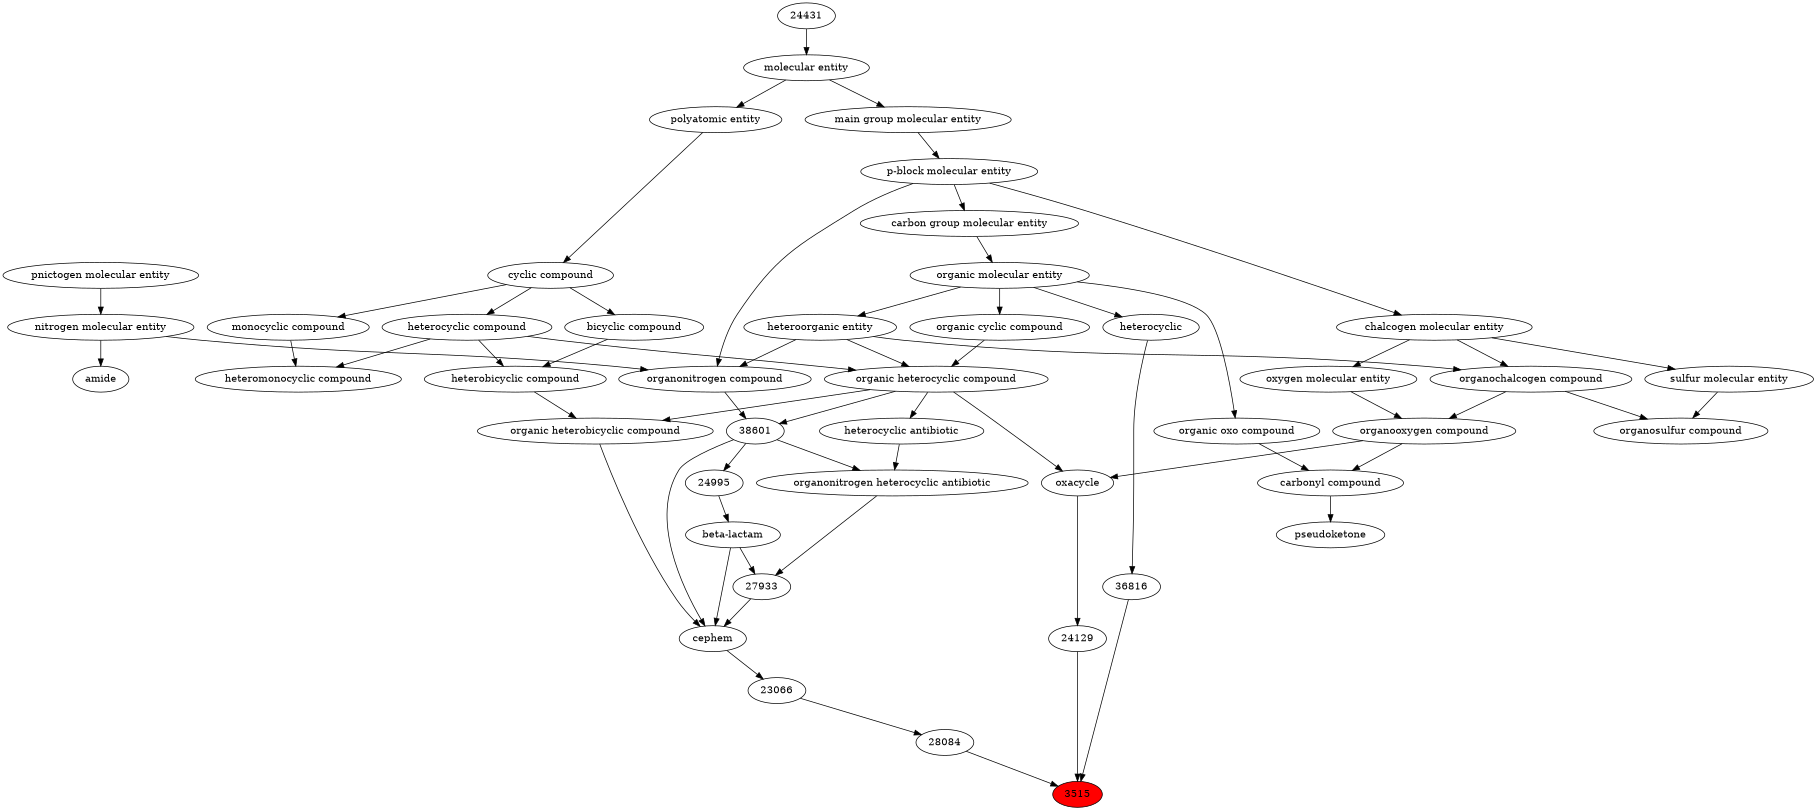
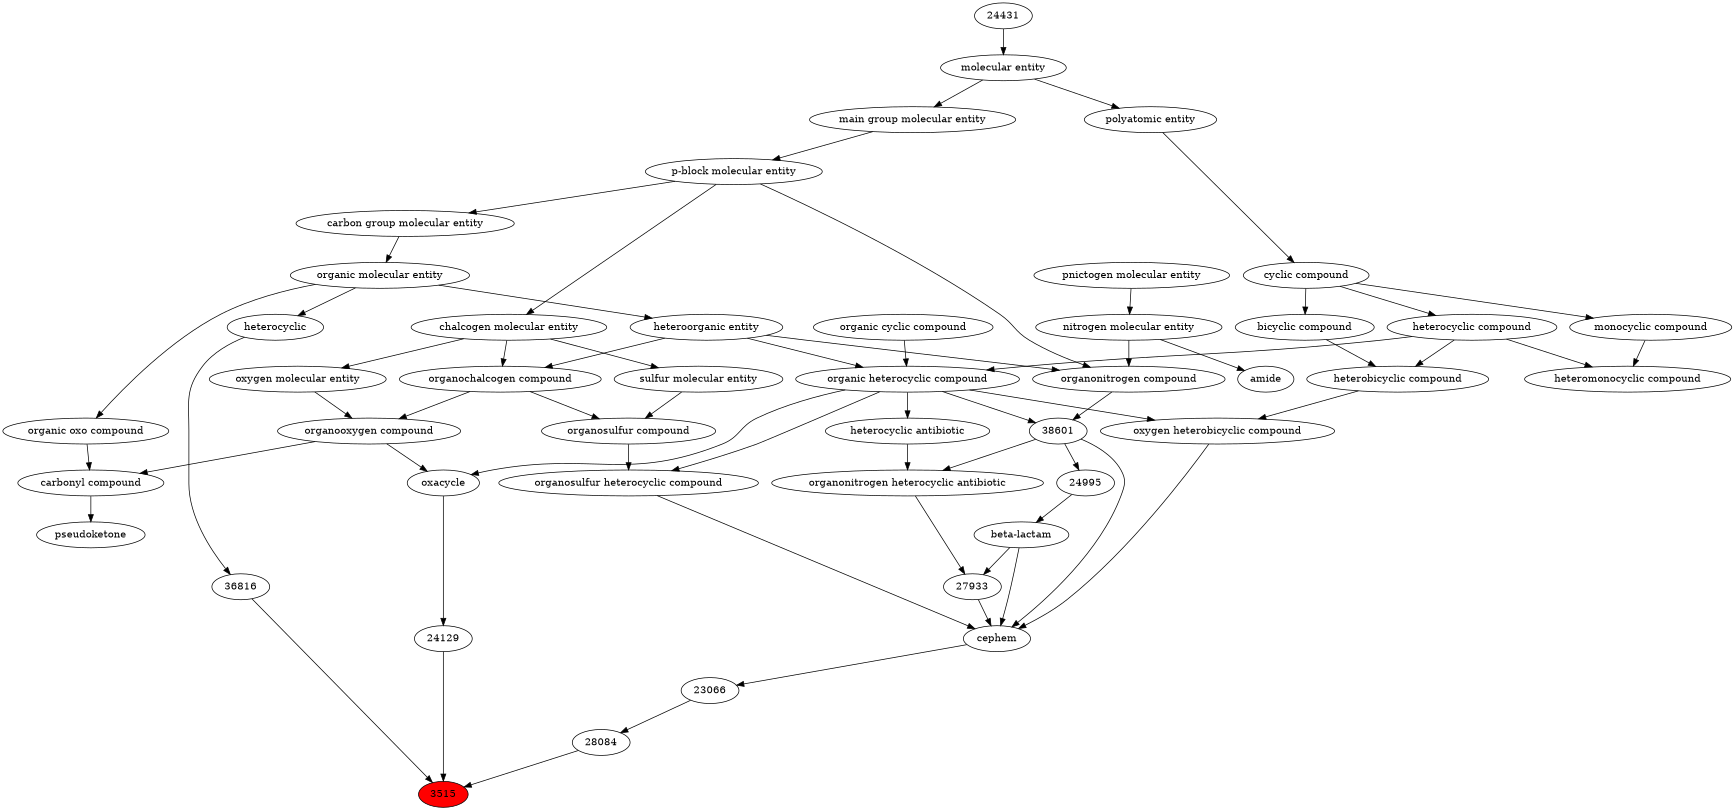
edge "organic molecular entity" -> "organic cyclic compound": removed
node "organic heterobicyclic compound": label "organic heterobicyclic compound" -> "oxygen heterobicyclic compound"
node "organosulfur heterocyclic compound": added
